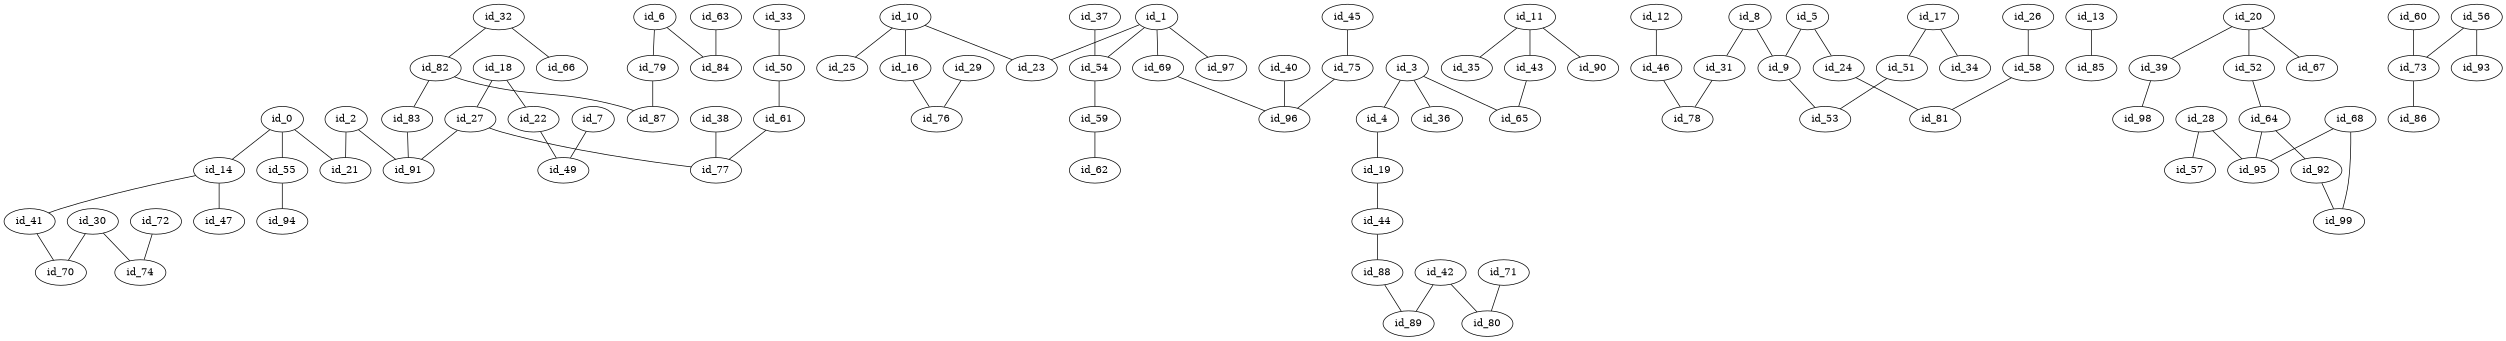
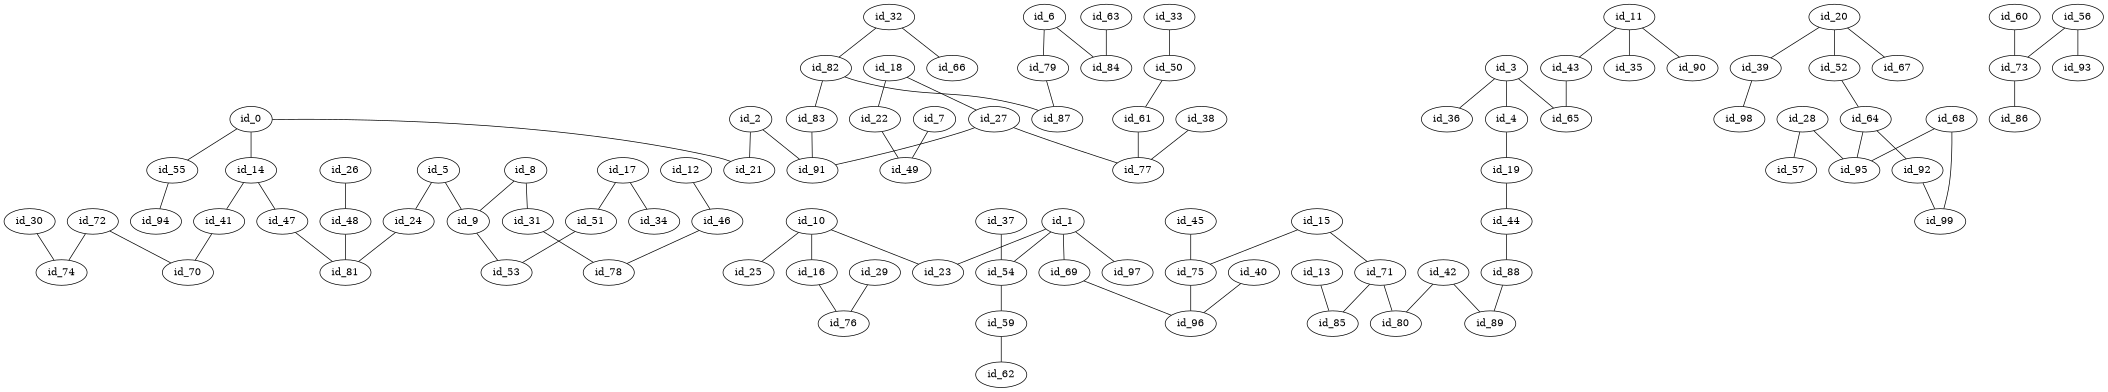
node "id_58": label "id_58" -> "id_48"
node "id_15": added
edge "id_30" -- "id_70": now "id_72" -- "id_70"
edge "id_47" -- "id_81": added
edge "id_71" -- "id_85": added
